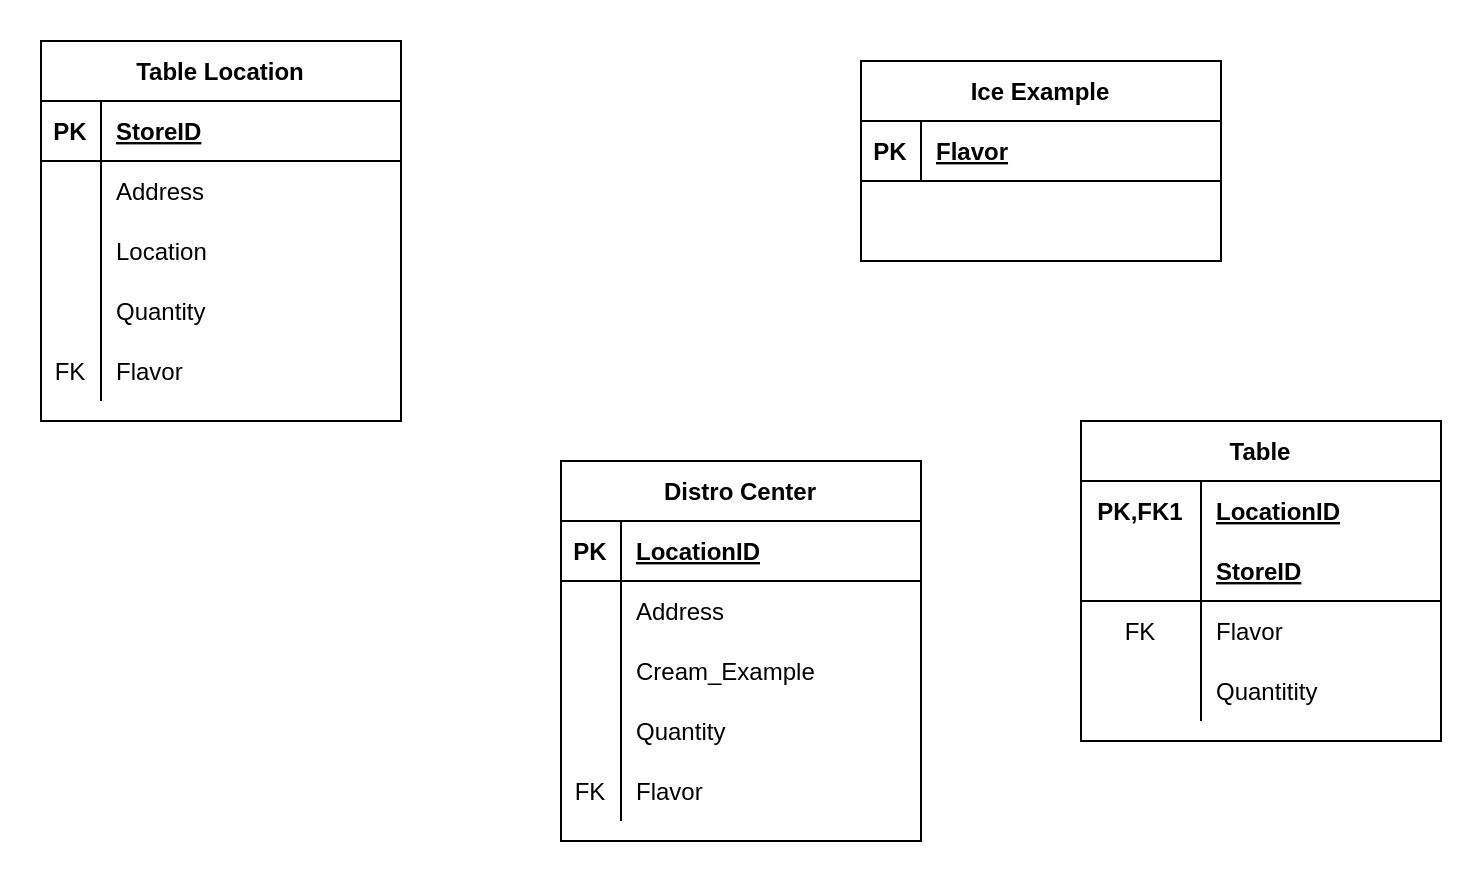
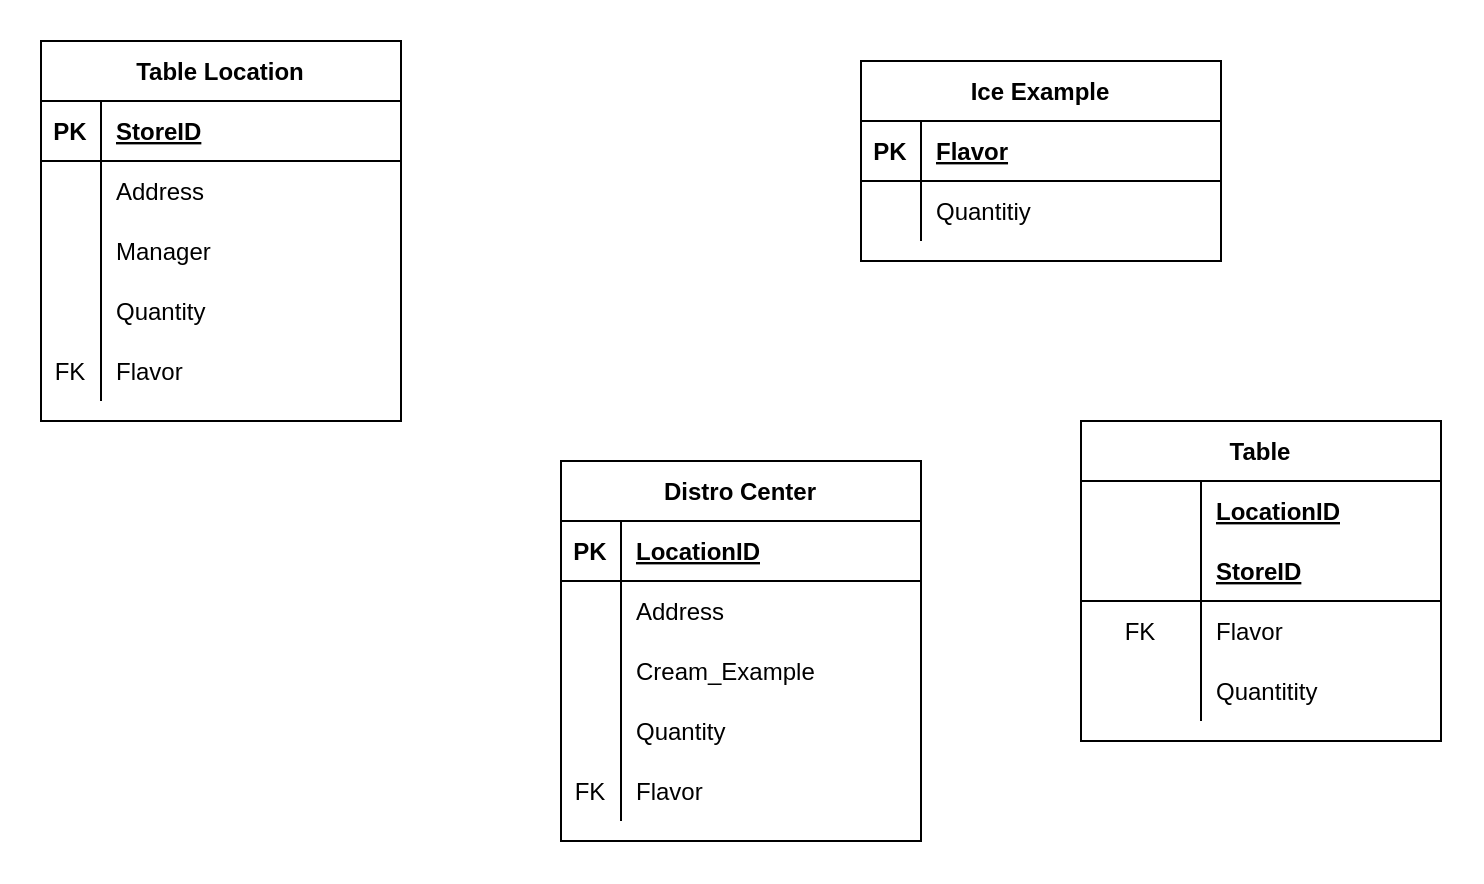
node "Quantitiy": added
node "Location": label "Location" -> "Manager"
node "PK,FK1": removed
